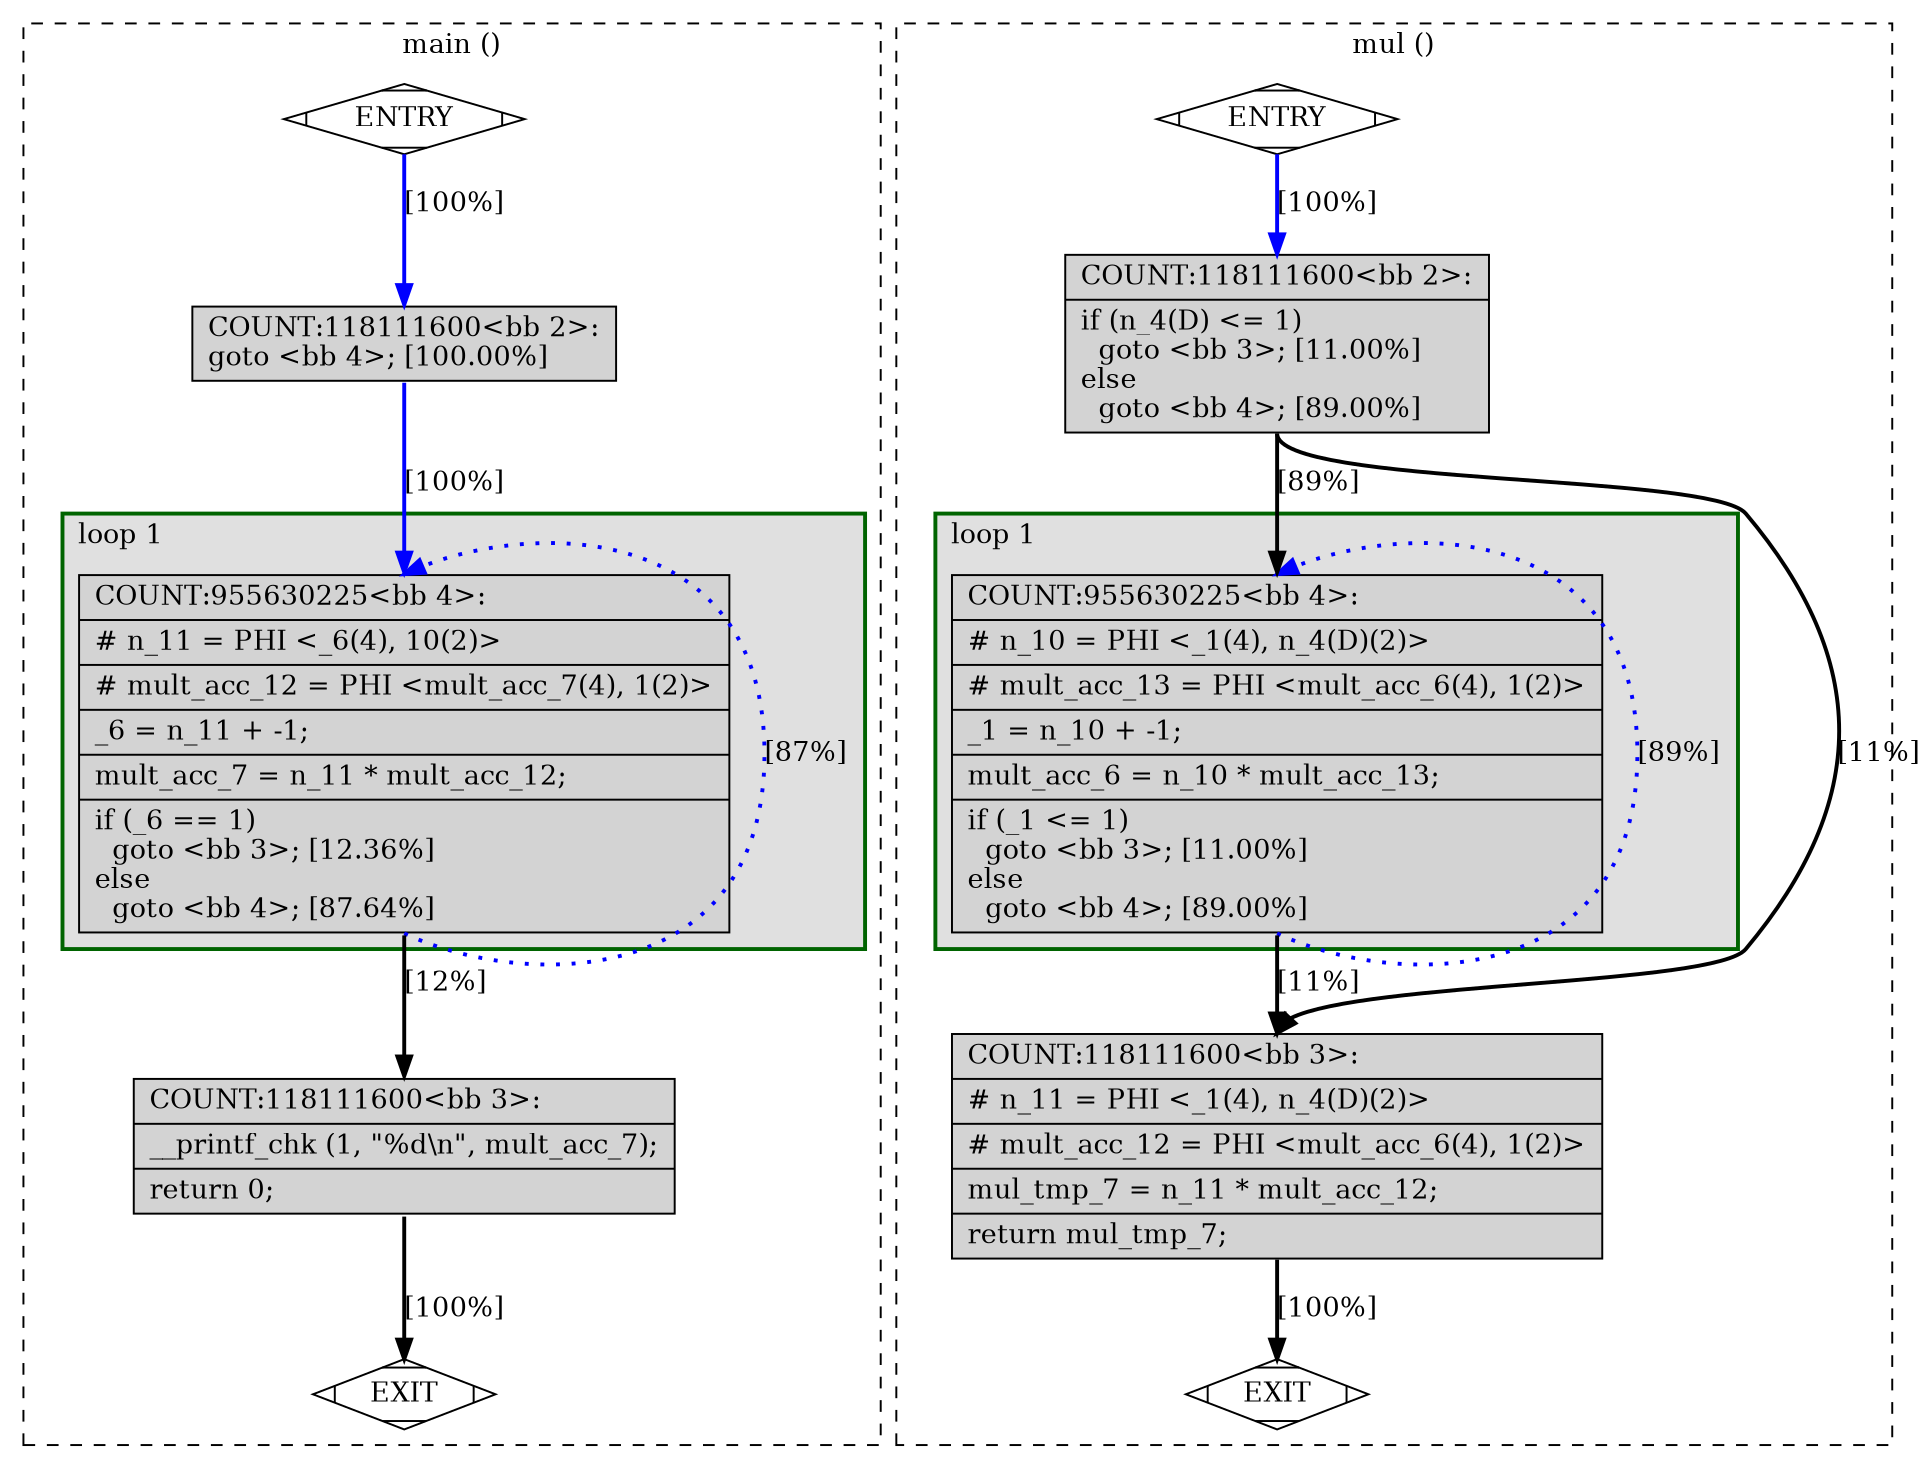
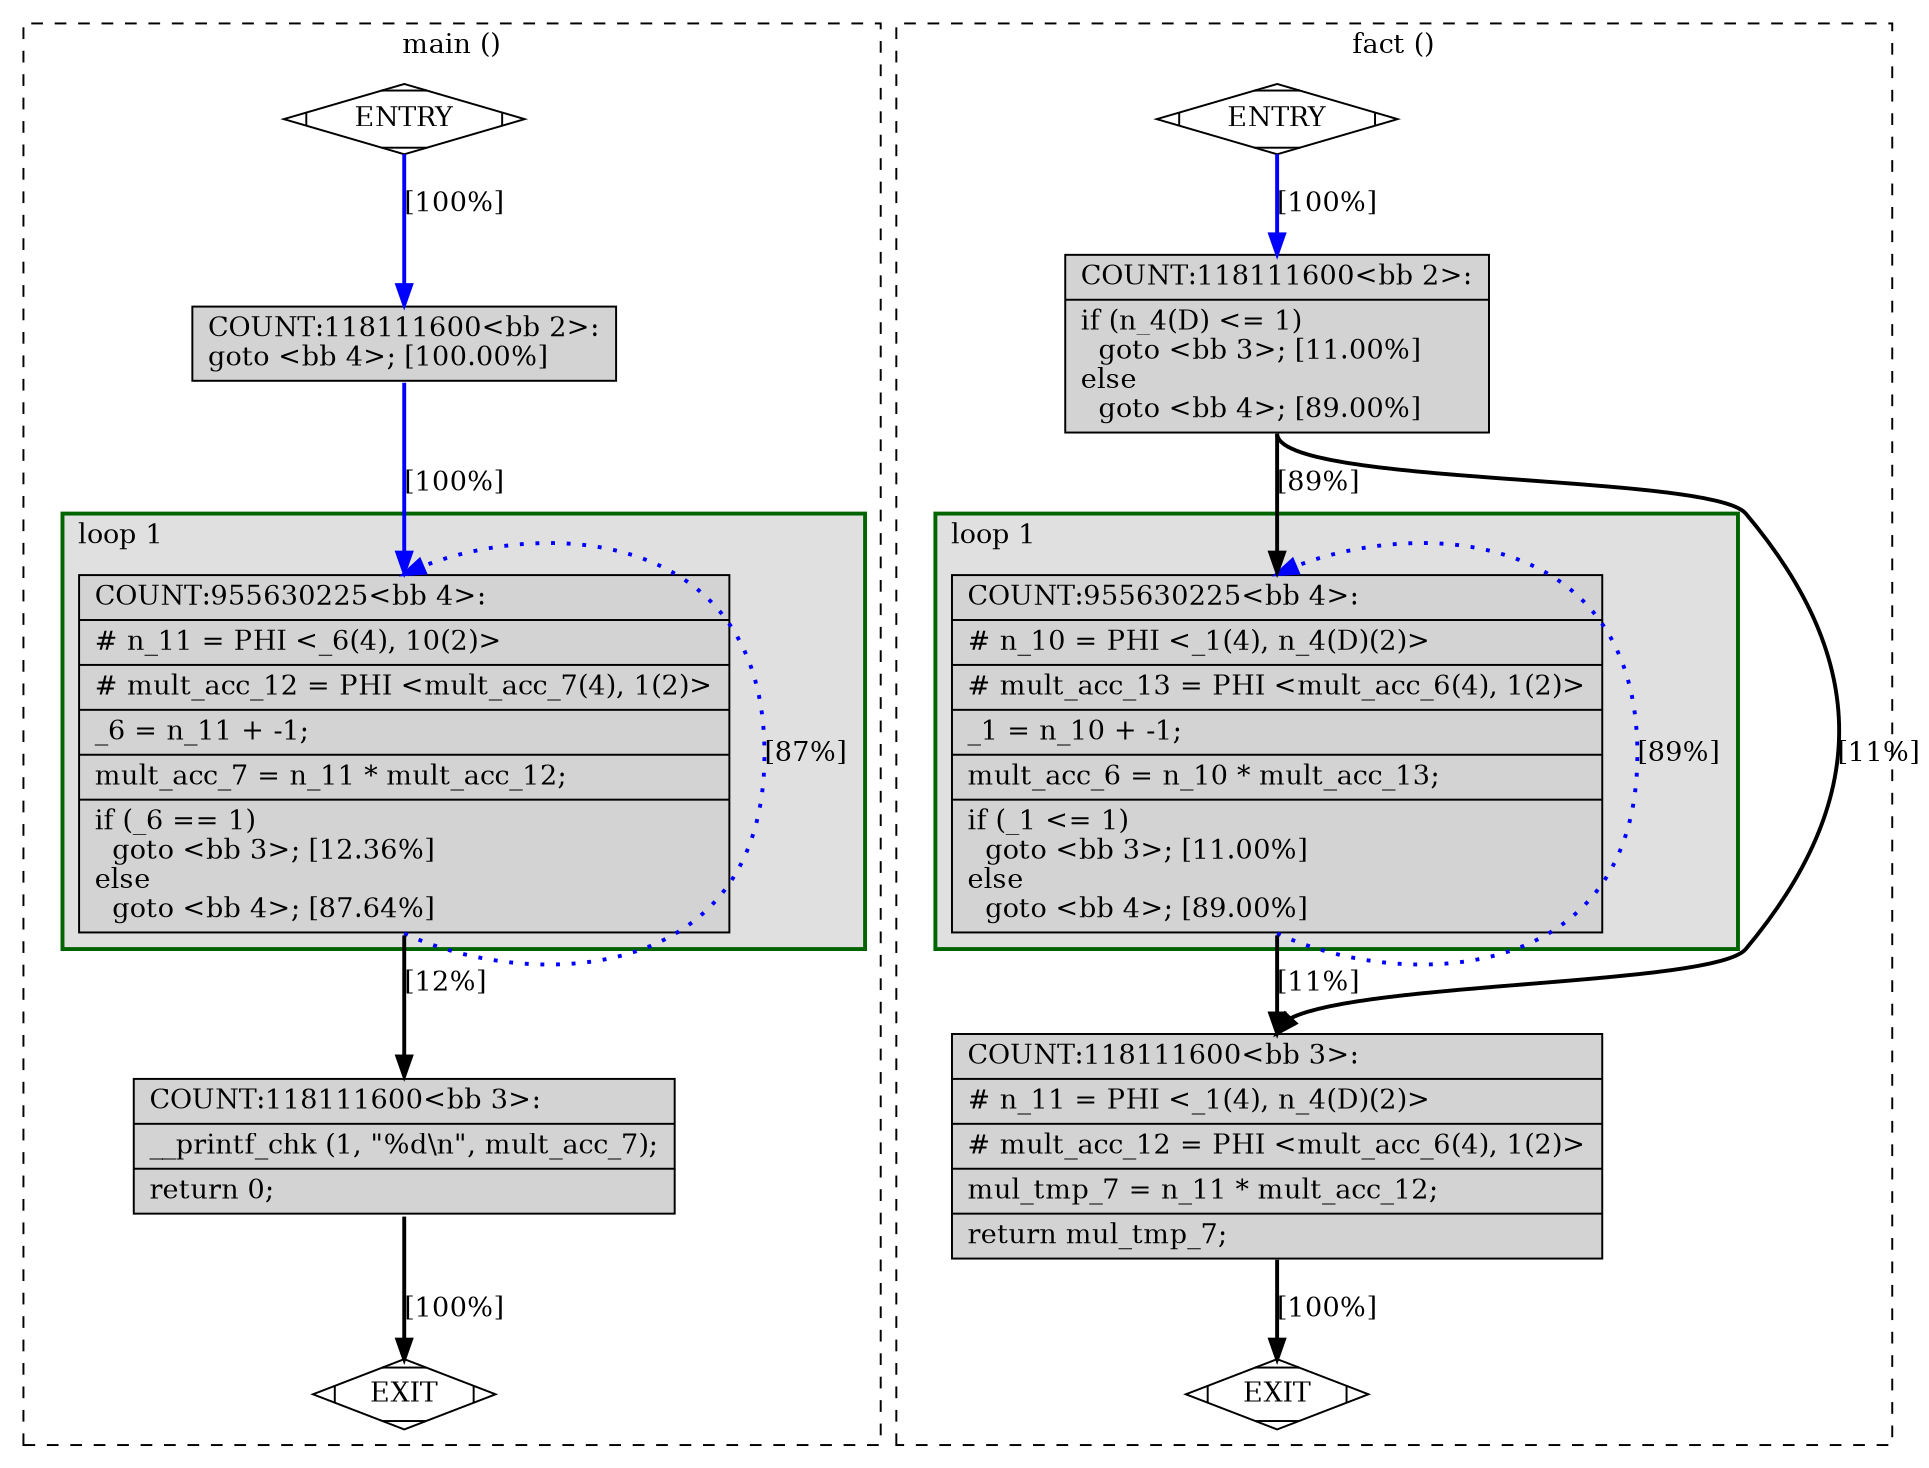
cluster "mul ()": label "mul ()" -> "fact ()"
